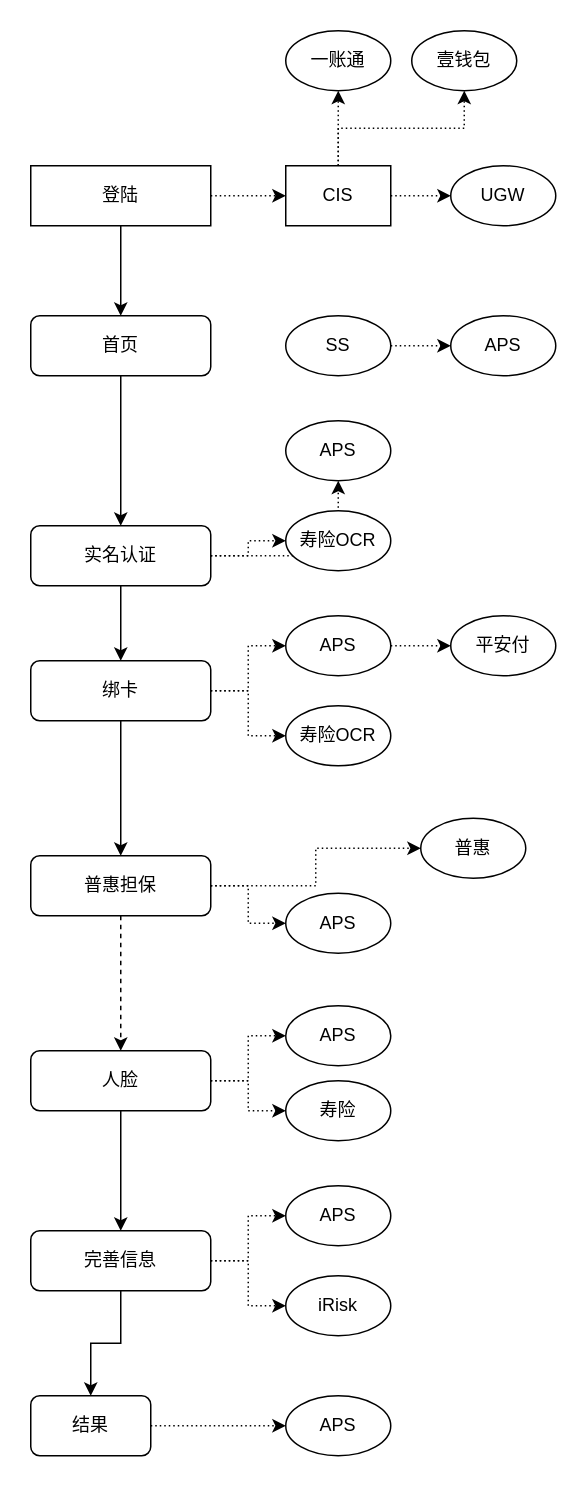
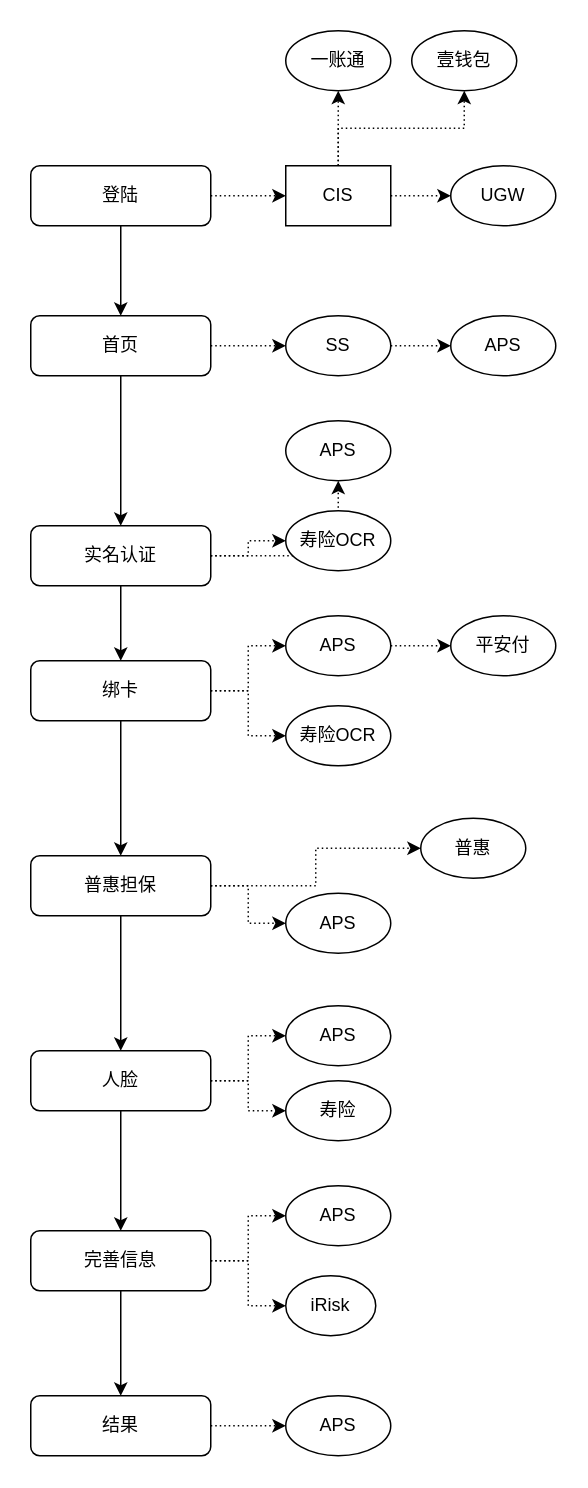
node "登陆": shape rectangle -> rounded rectangle
edge "首页" -> "SS": added
edge "普惠担保" -> "人脸": style dashed -> solid
node "iRisk": size 105x60 -> 90x60
node "结果": size 120x60 -> 180x60
